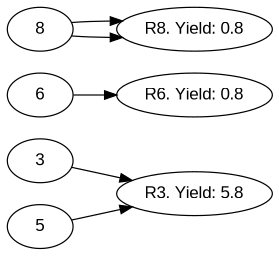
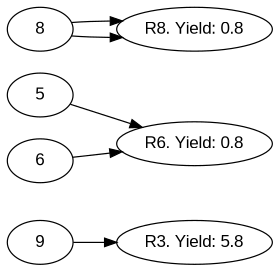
node "3": label "3" -> "9"
edge "5" -> "R3. Yield: 5.8": now "5" -> "R6. Yield: 0.8"
